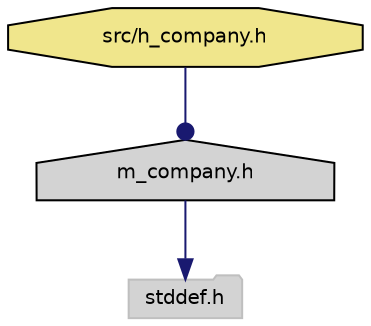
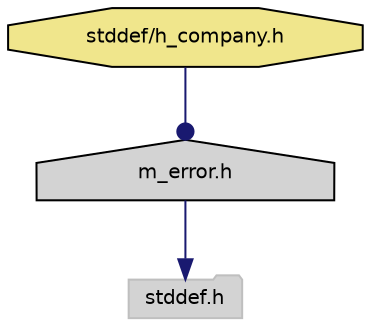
node "src/h_company.h": label "src/h_company.h" -> "stddef/h_company.h"
node "m_company.h": label "m_company.h" -> "m_error.h"
